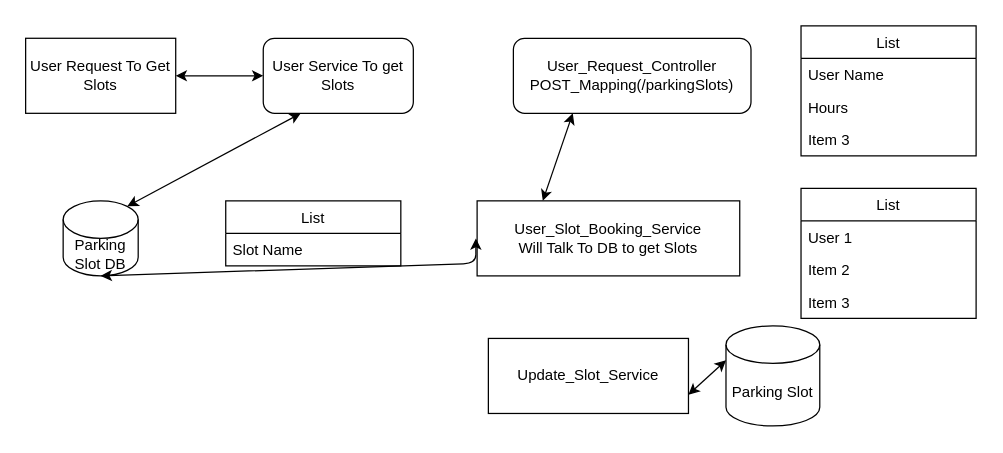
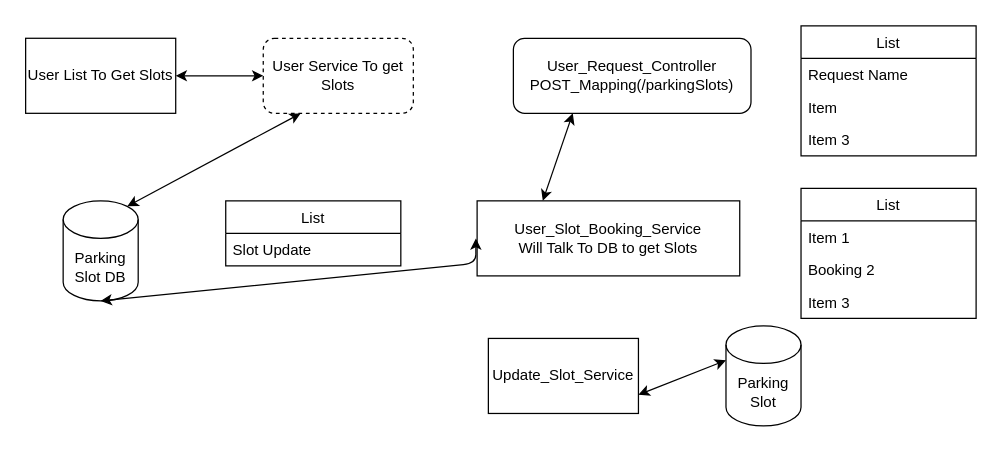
node "User Name": label "User Name" -> "Request Name"
node "User Request To Get Slots": label "User Request To Get Slots" -> "User List To Get Slots"
node "User Service To get Slots": style solid -> dashed
node "Hours": label "Hours" -> "Item"
node "Parking Slot DB": size 75x75 -> 75x100
node "User 1": label "User 1" -> "Item 1"
node "Slot Name": label "Slot Name" -> "Slot Update"
node "Item 2": label "Item 2" -> "Booking 2"
node "Update_Slot_Service": size 200x75 -> 150x75
node "Parking Slot": size 94x100 -> 75x100
